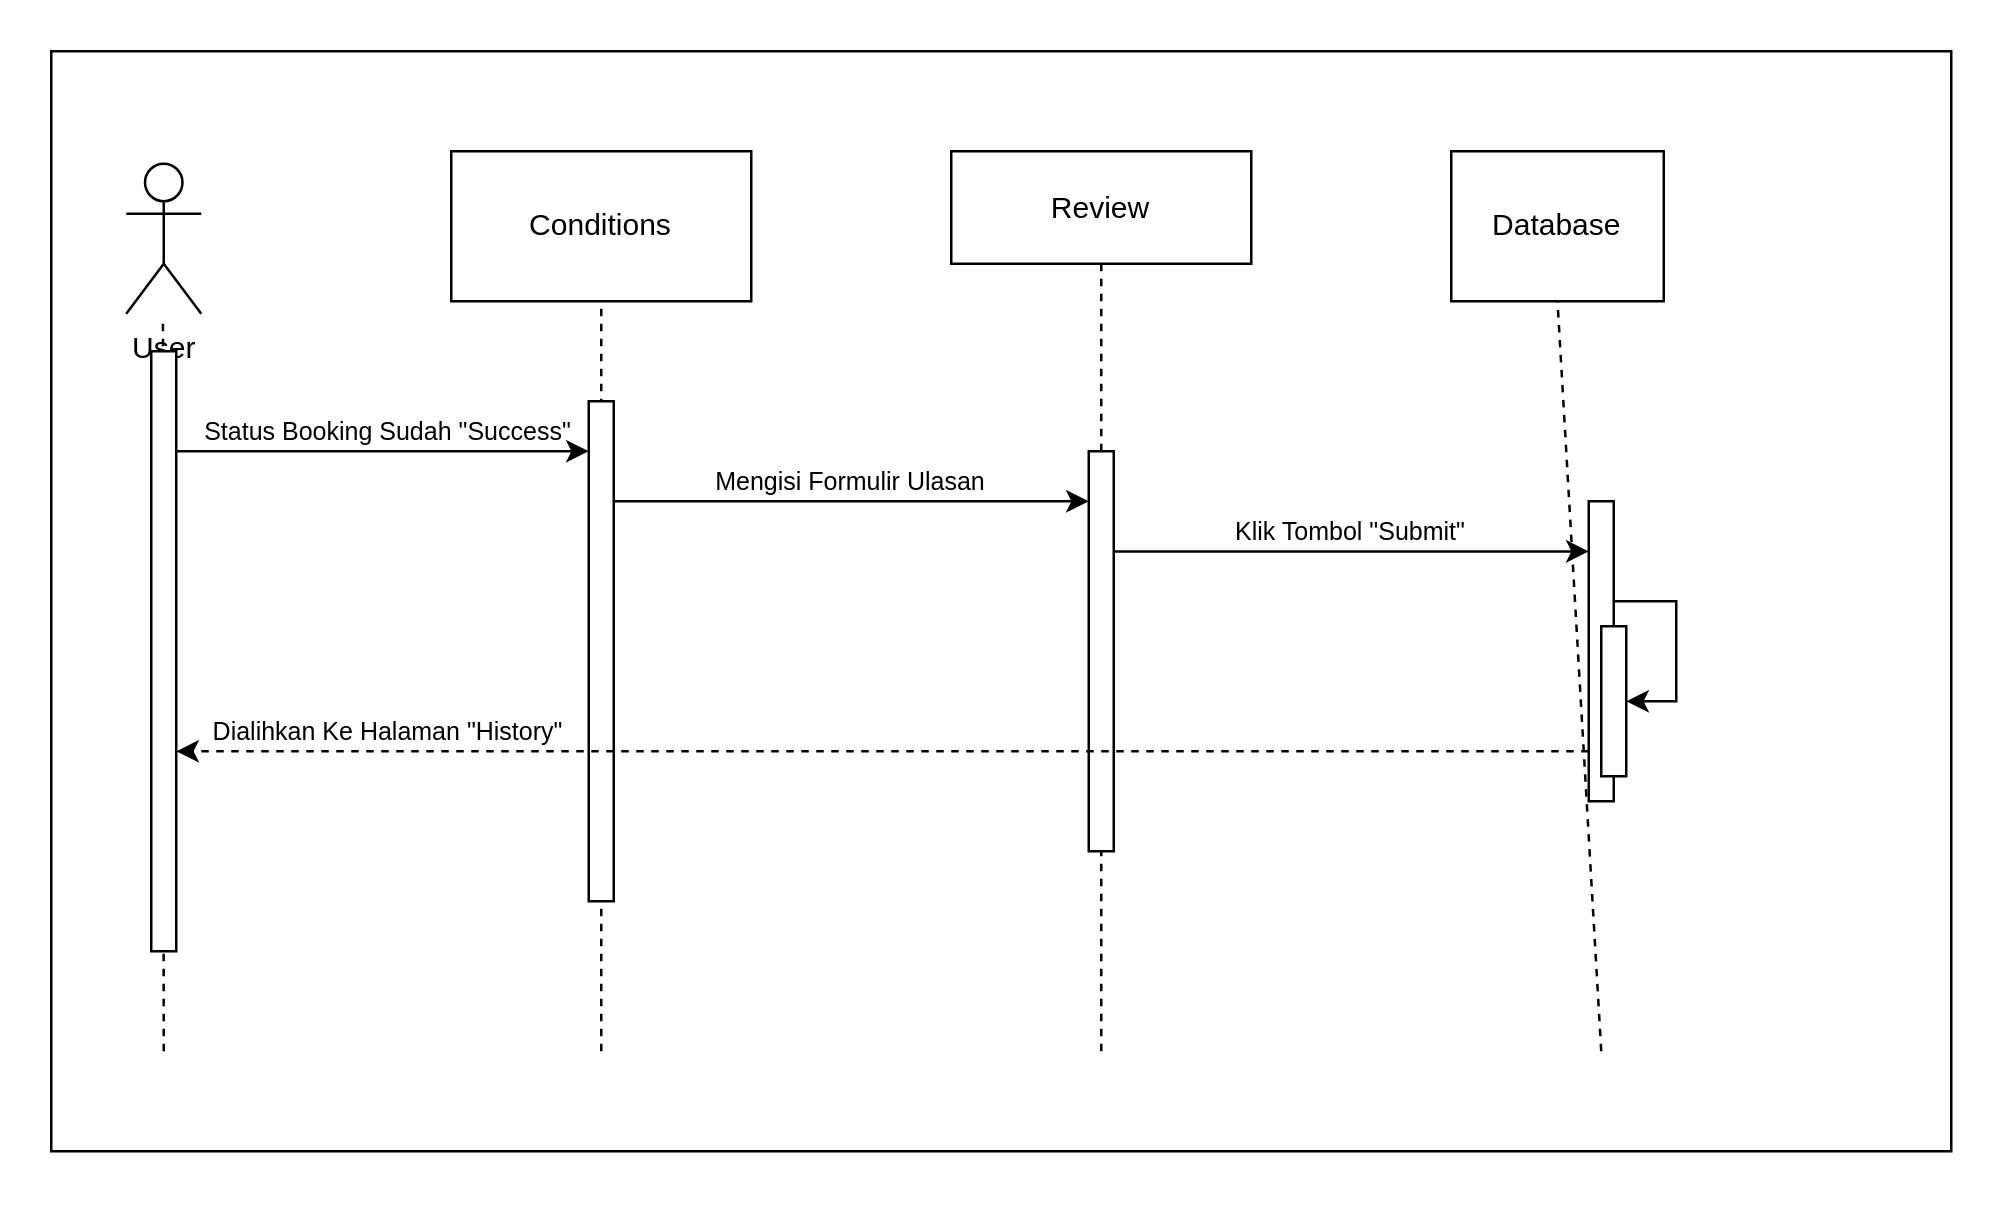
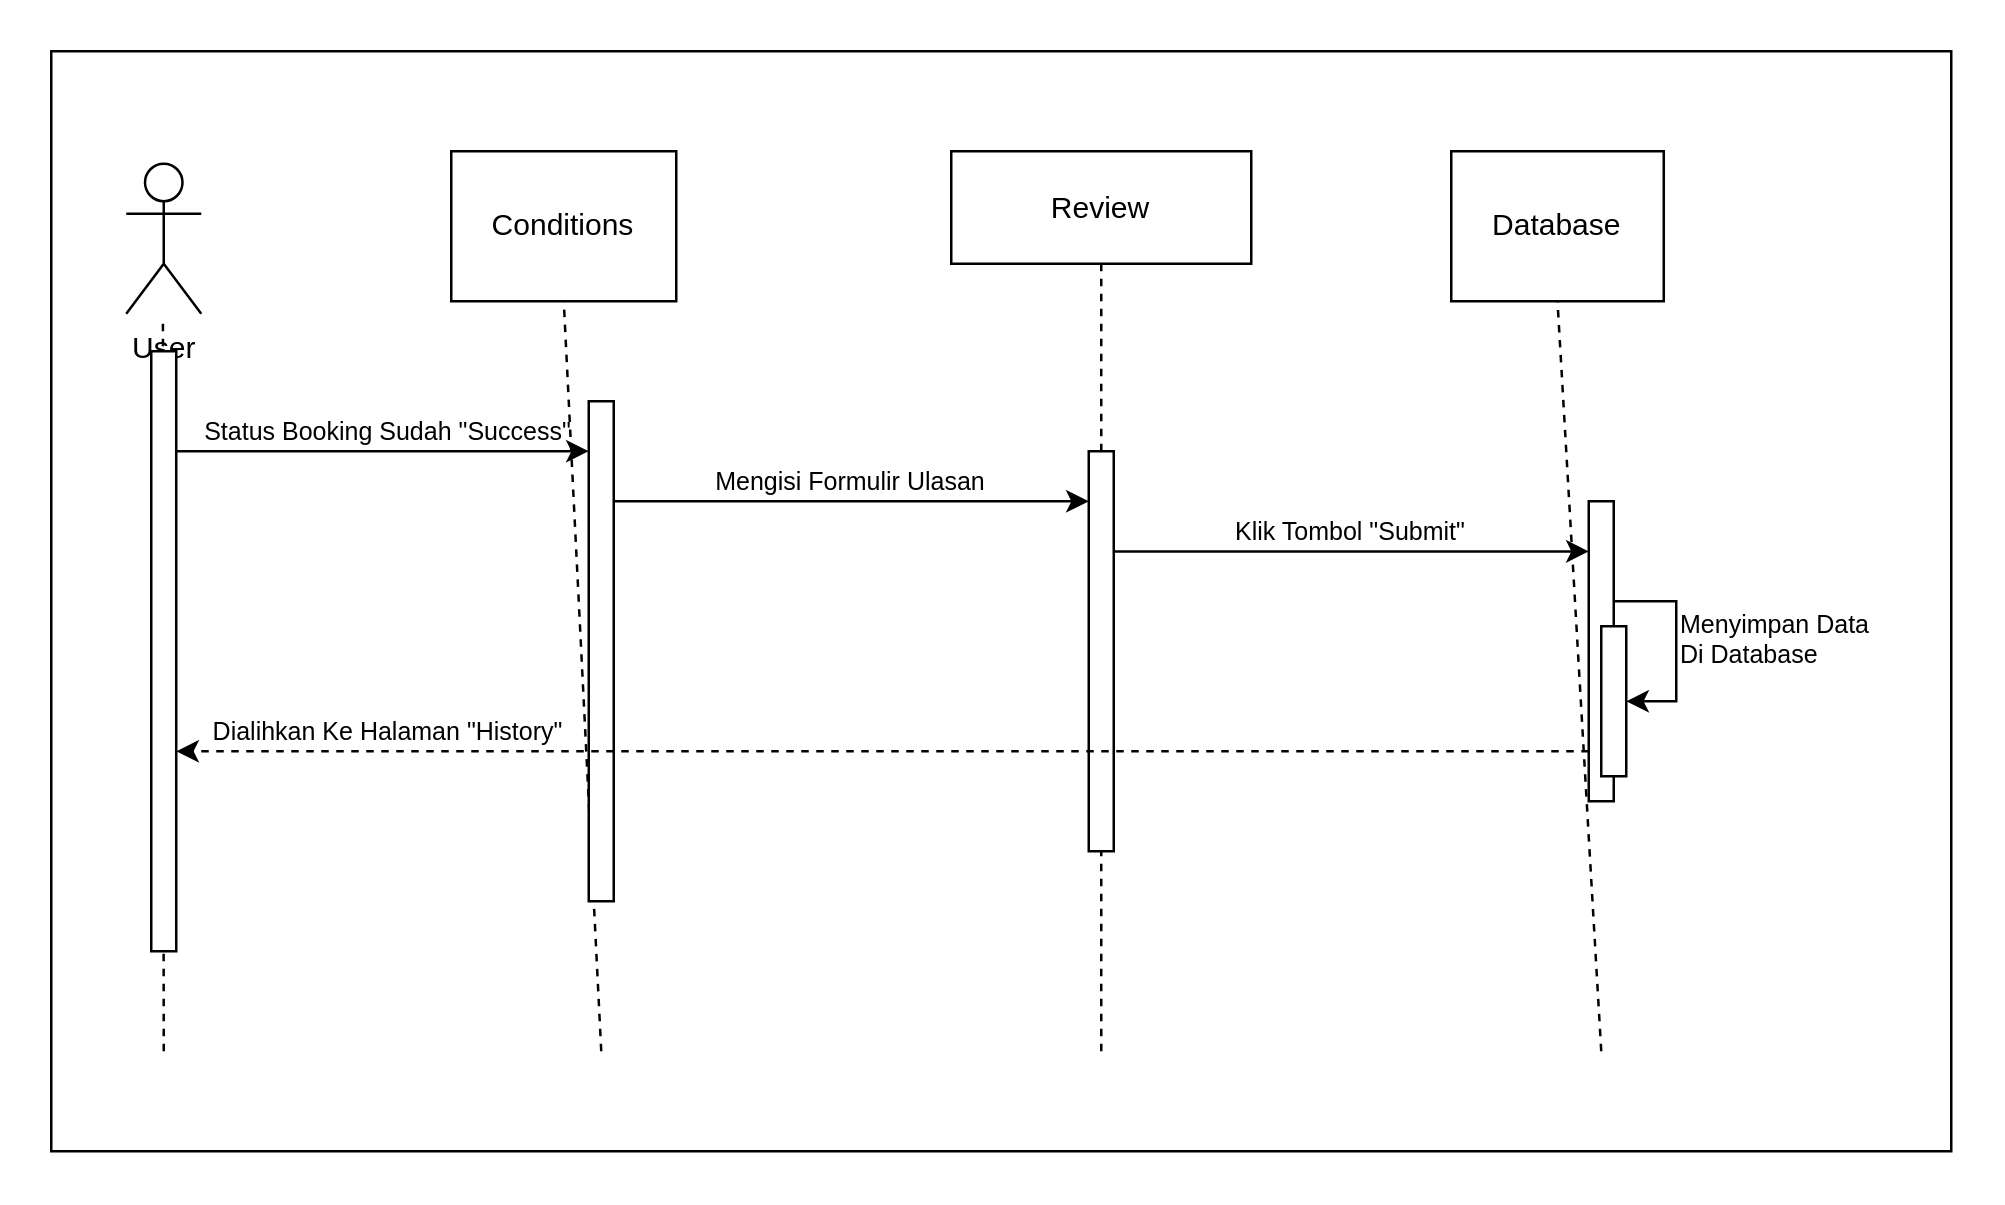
node "Conditions": size 300x150 -> 225x150
node "Menyimpan Data Di Database": added
